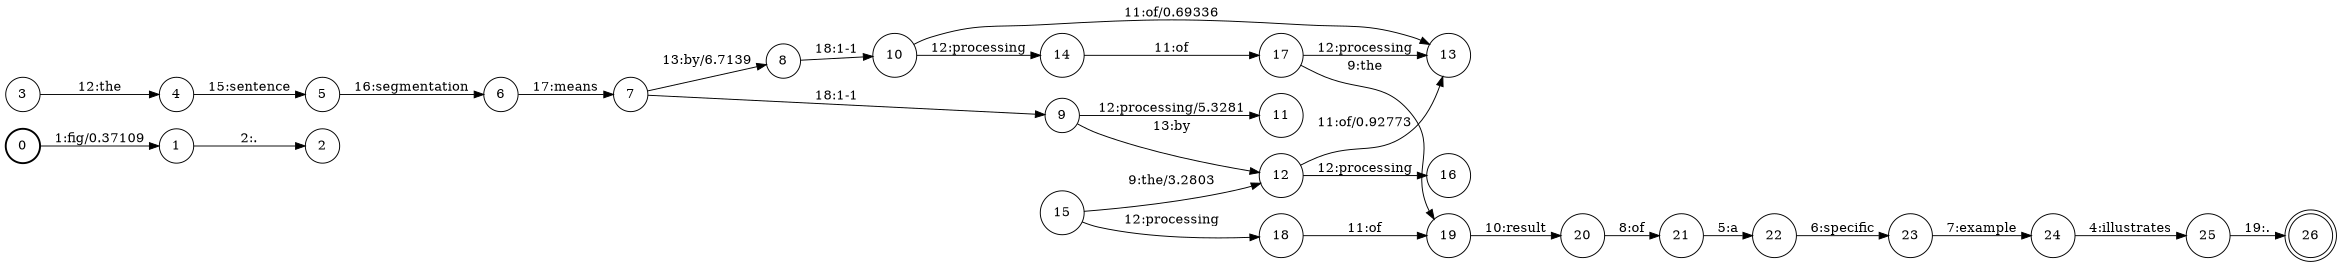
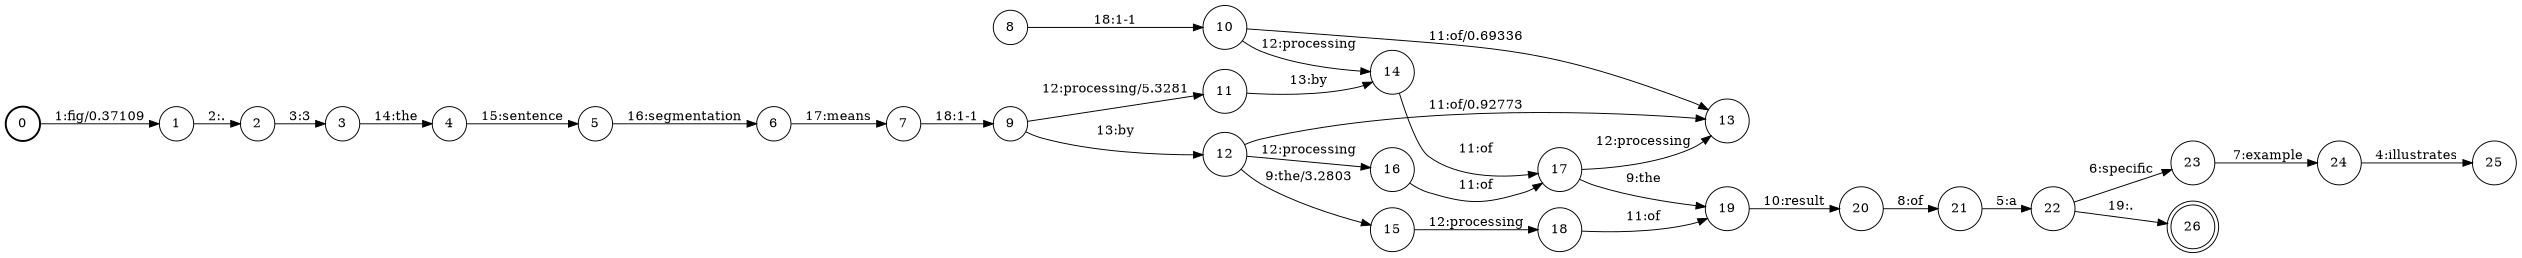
edge "7" -> "8": removed, label "13:by/6.7139"
edge "3" -> "4": label "12:the" -> "14:the"
edge "11" -> "14": added, label "13:by"
edge "2" -> "3": added, label "3:3"
edge "16" -> "17": added, label "11:of"
edge "15" -> "12": reversed
edge "25" -> "26": now "22" -> "26"
